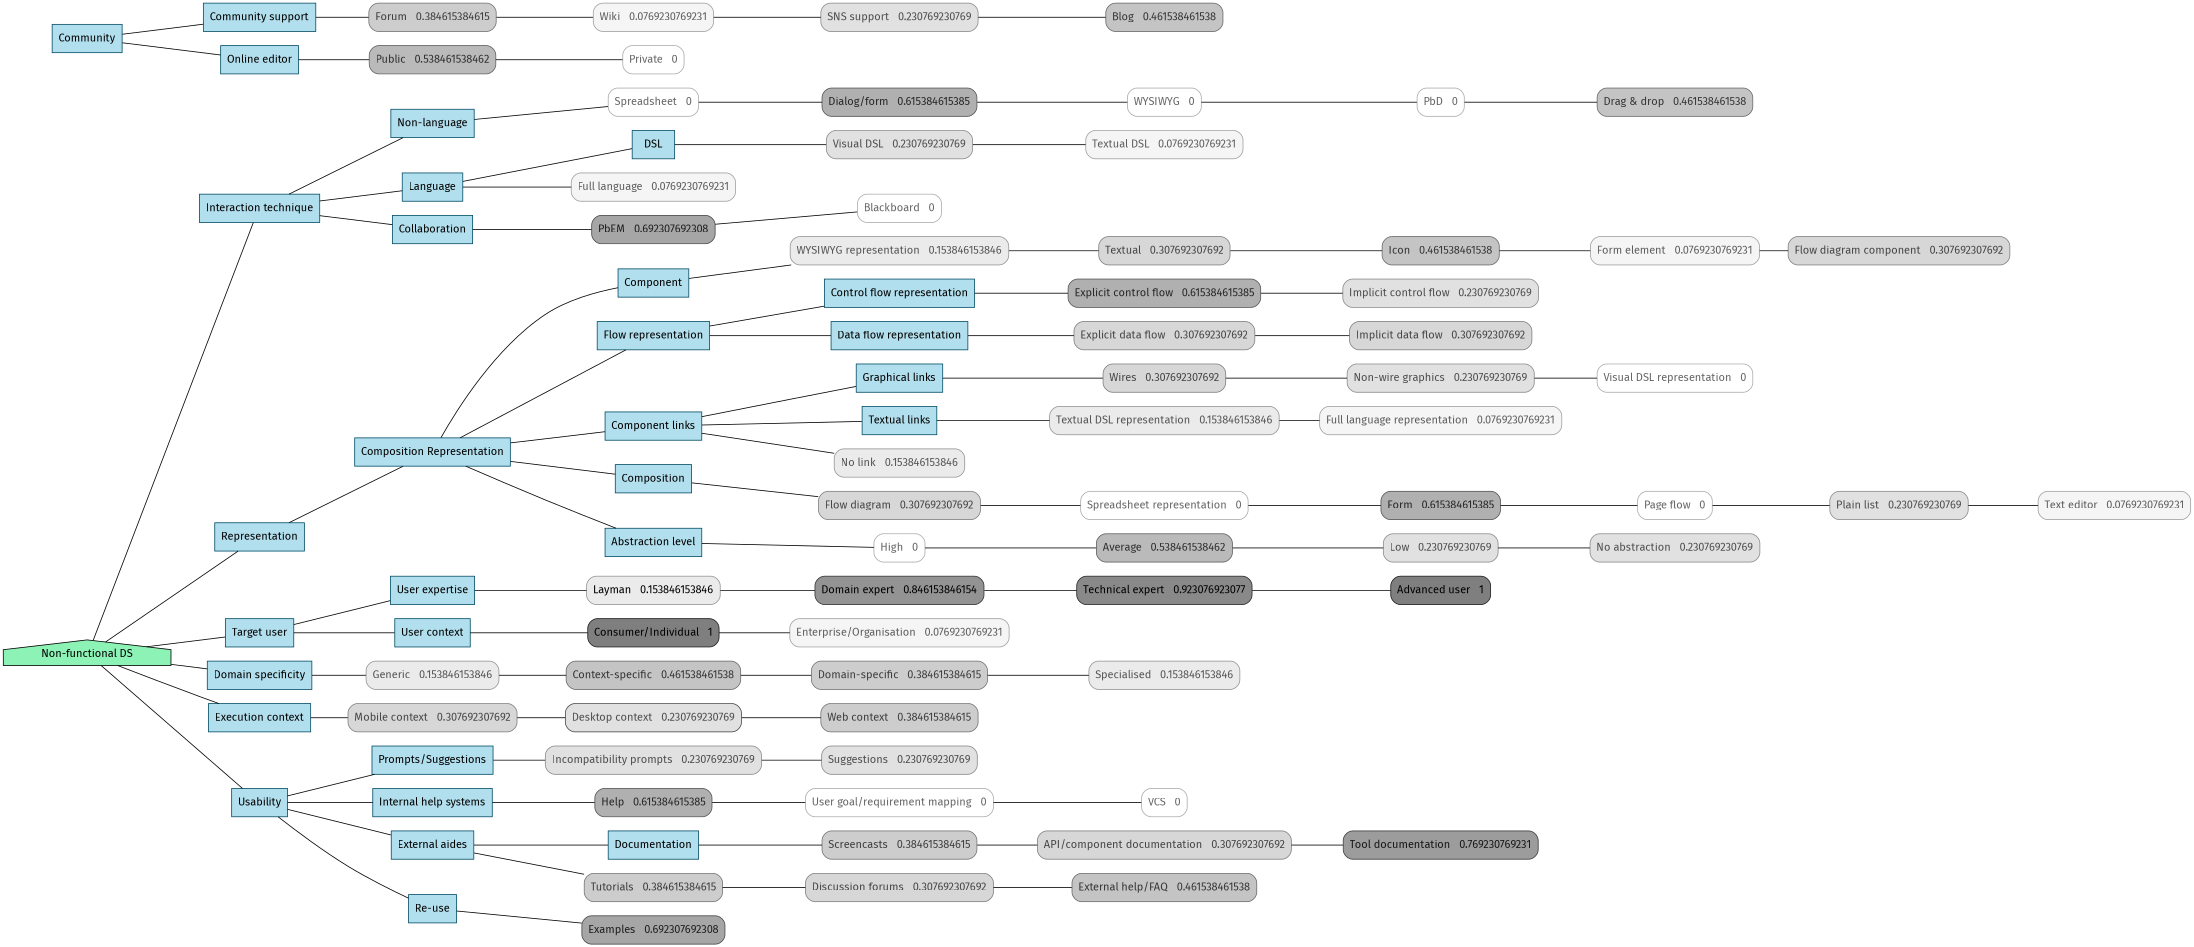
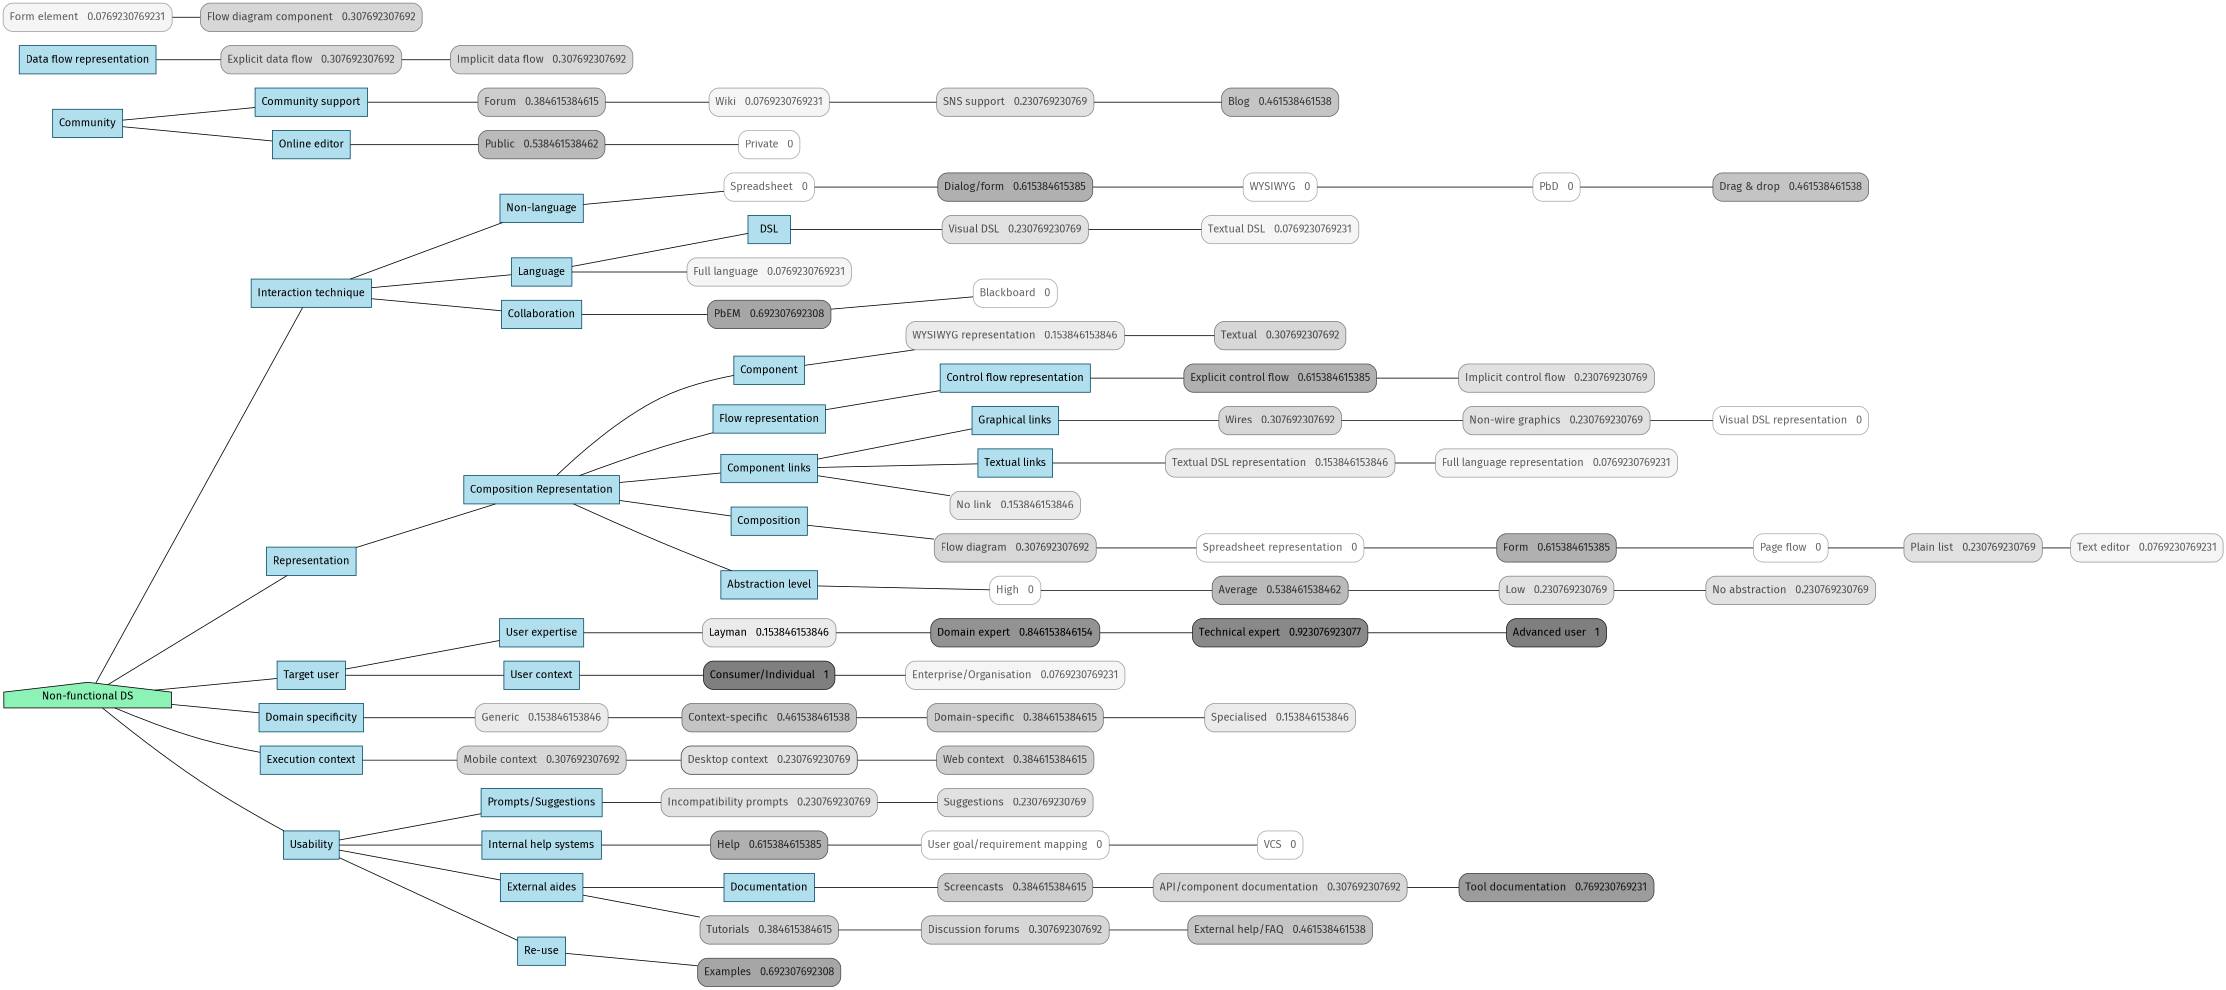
node "Icon   0.461538461538": removed
edge "Flow representation" -- "Data flow representation": removed
